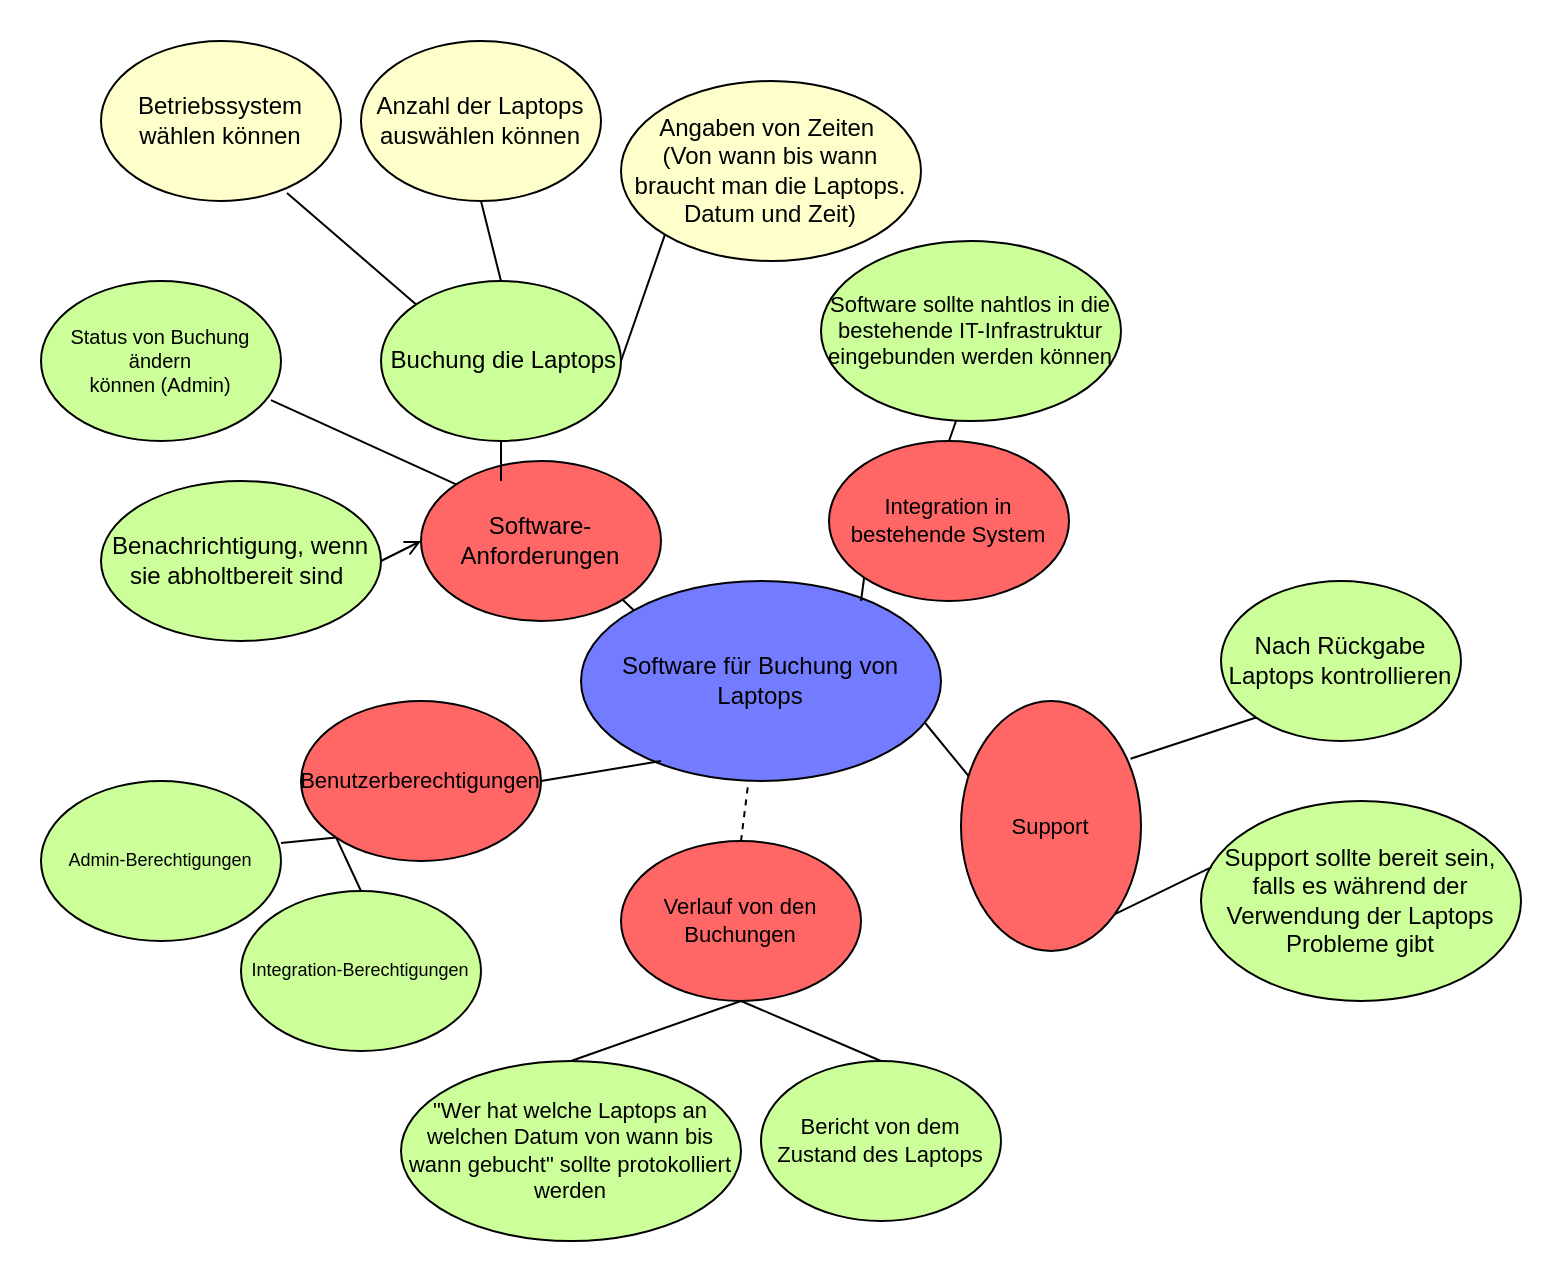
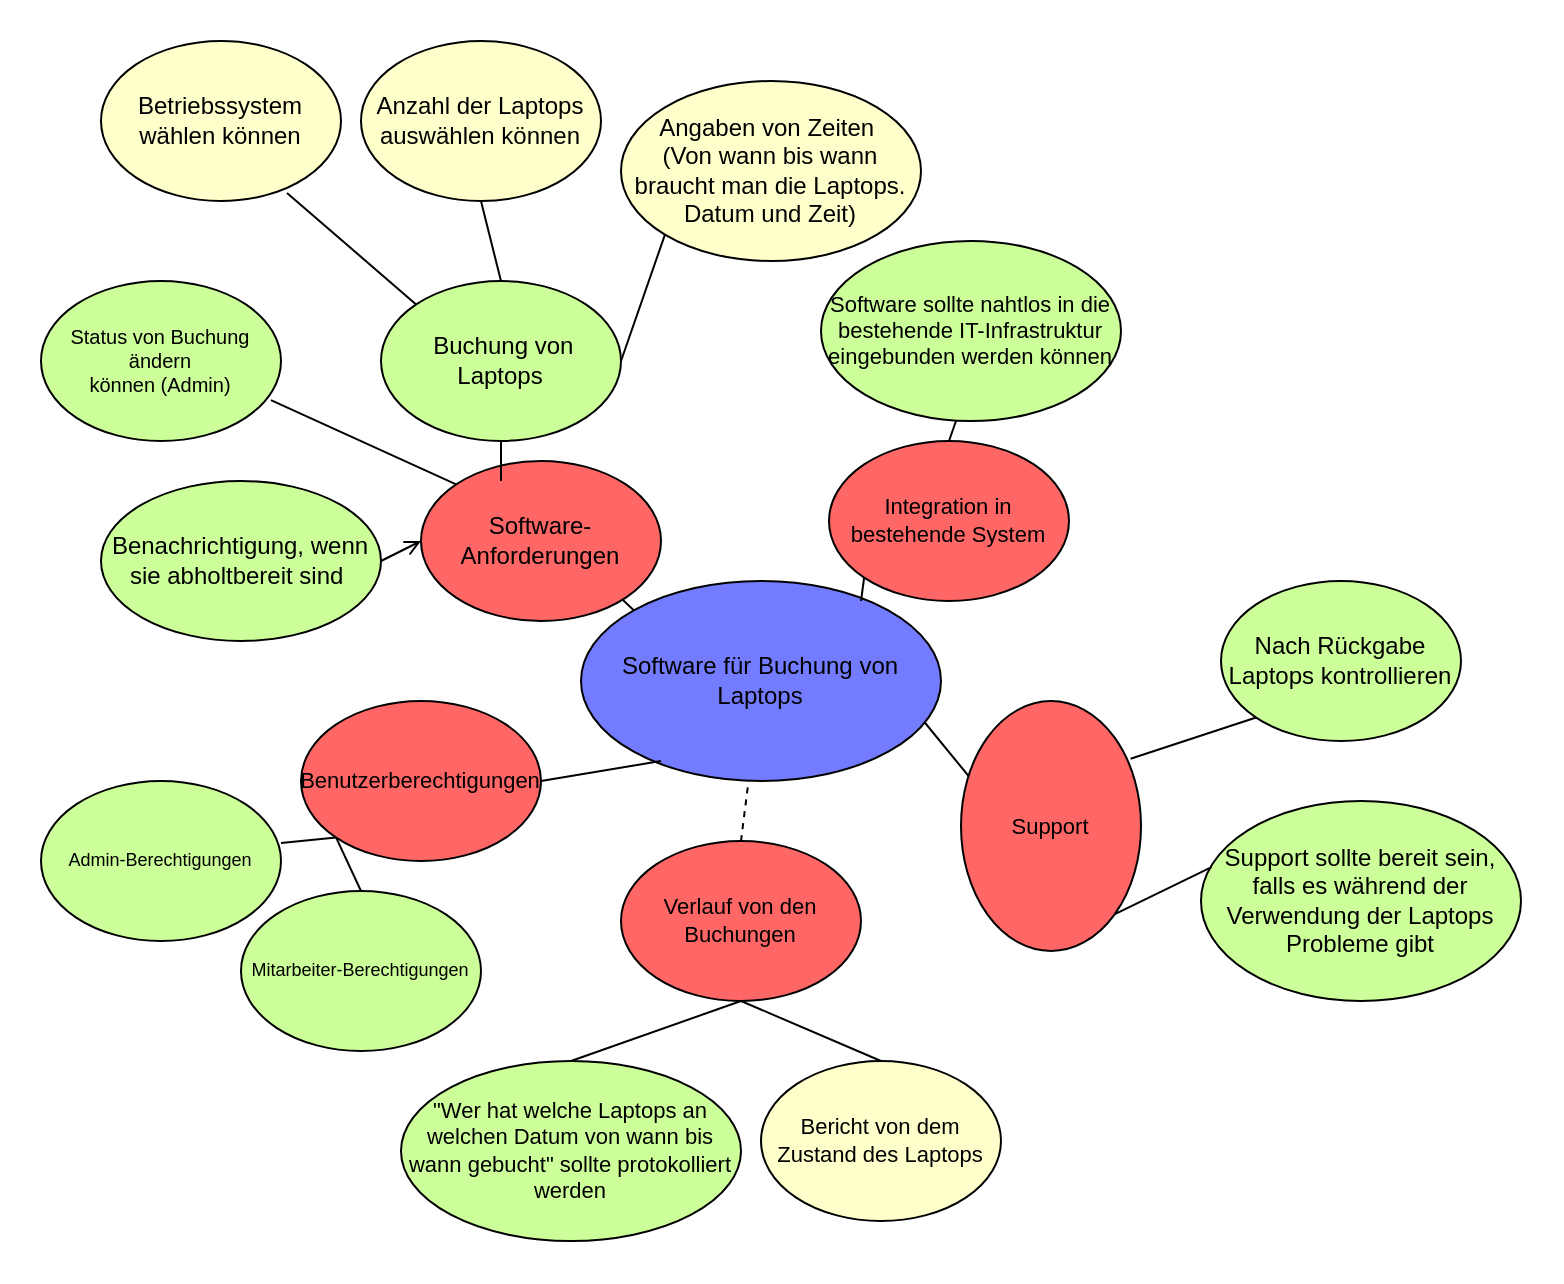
node "Buchung die Laptops": label "Buchung die Laptops" -> "Buchung von Laptops"
node "Integration-Berechtigungen": label "Integration-Berechtigungen" -> "Mitarbeiter-Berechtigungen"
node "Bericht von dem Zustand des Laptops": fillcolor #ccff99 -> #ffffcc
